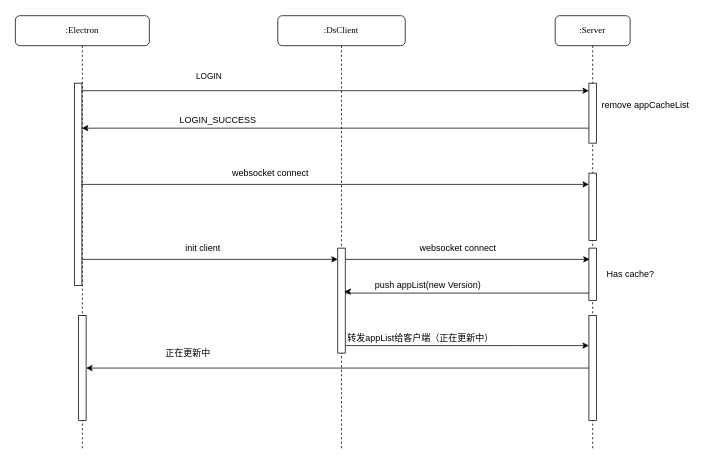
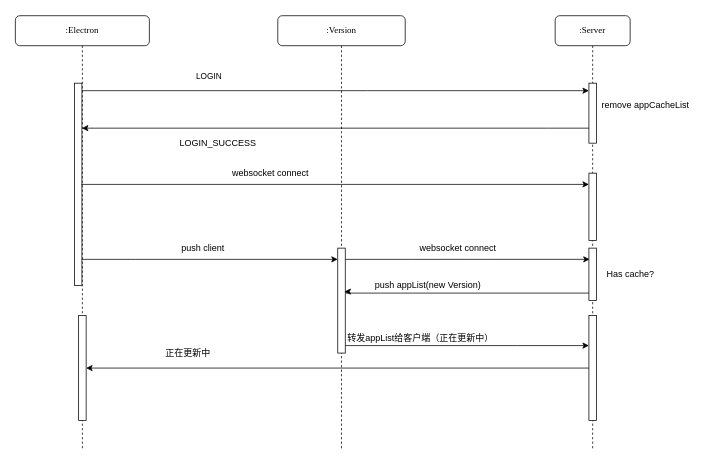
node ":DsClient": label ":DsClient" -> ":Version"
node "LOGIN_SUCCESS": moved (218, 120) -> (218, 143)
node "init client": label "init client" -> "push client"
